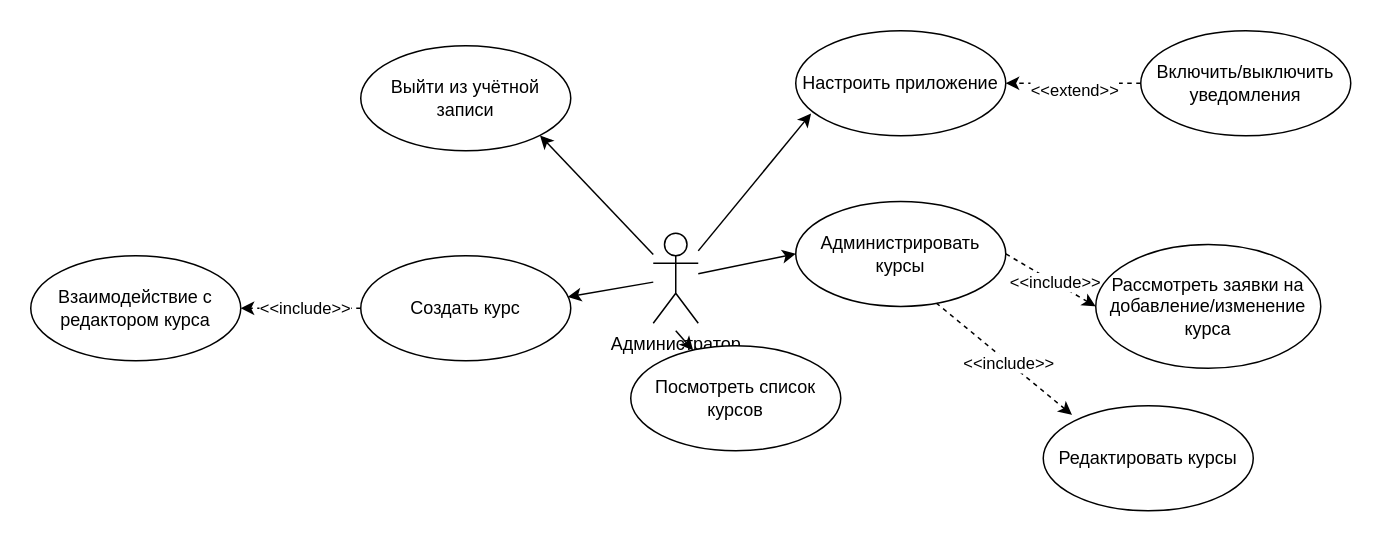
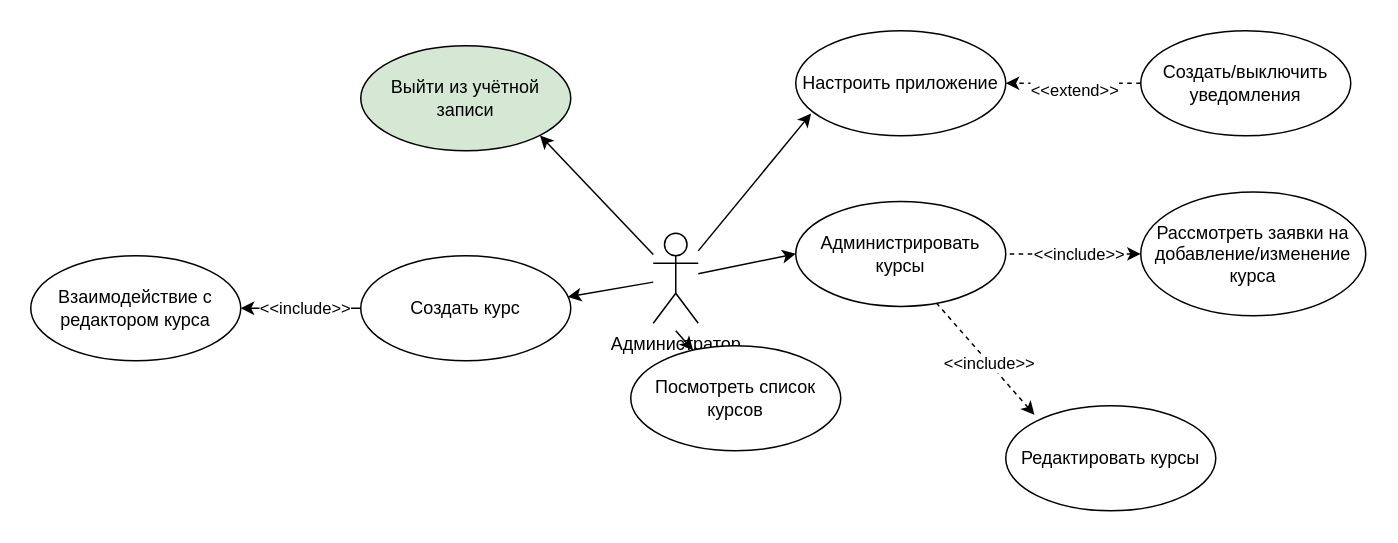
node "Включить/выключить уведомления": label "Включить/выключить уведомления" -> "Создать/выключить уведомления"
node "Выйти из учётной записи": fillcolor #ffffff -> #d5e8d4
node "Рассмотреть заявки на добавление/изменение курса": moved (1208, 306) -> (1253, 254)
edge "Создать курс" -> "Взаимодействие с редактором курса": style dashed -> solid
node "Редактировать курсы": moved (1148, 458) -> (1111, 458)
